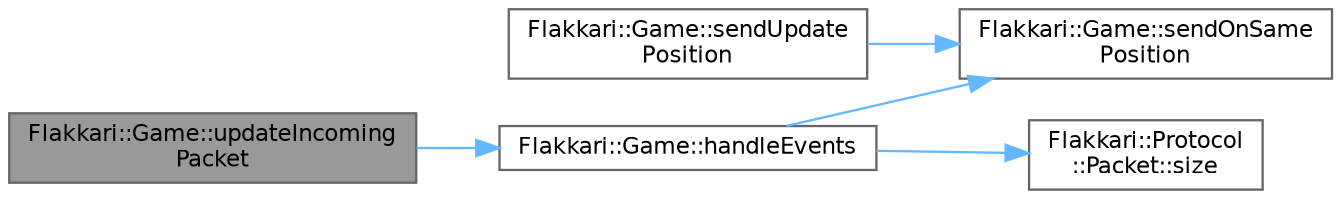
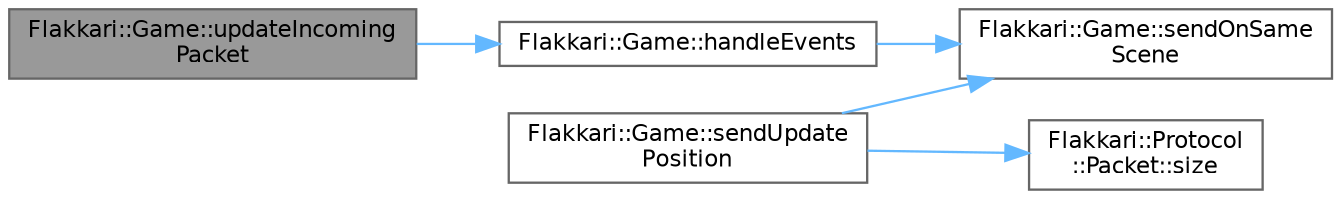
node "Flakkari::Game::sendOnSame Position": label "Flakkari::Game::sendOnSame Position" -> "Flakkari::Game::sendOnSame Scene"
edge "Flakkari::Game::handleEvents" -> "Flakkari::Protocol ::Packet::size": now "Flakkari::Game::sendUpdate Position" -> "Flakkari::Protocol ::Packet::size"
